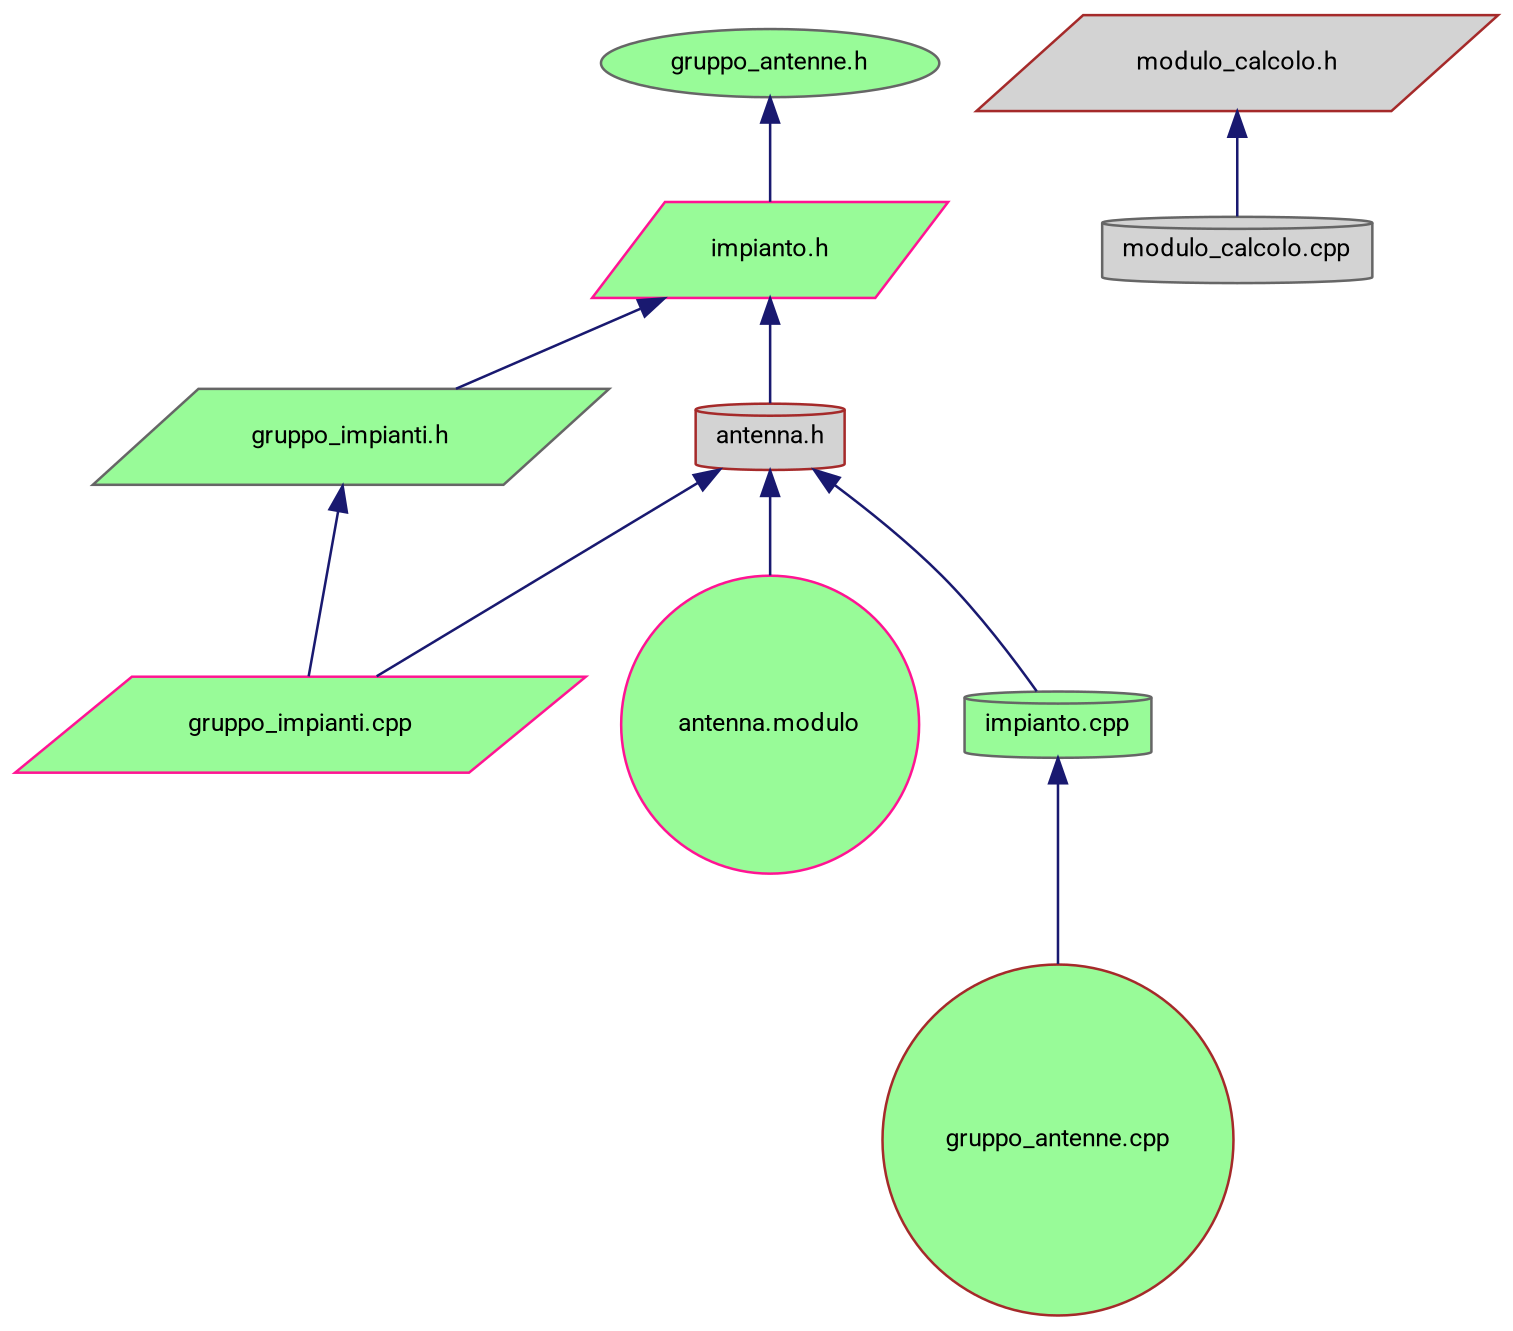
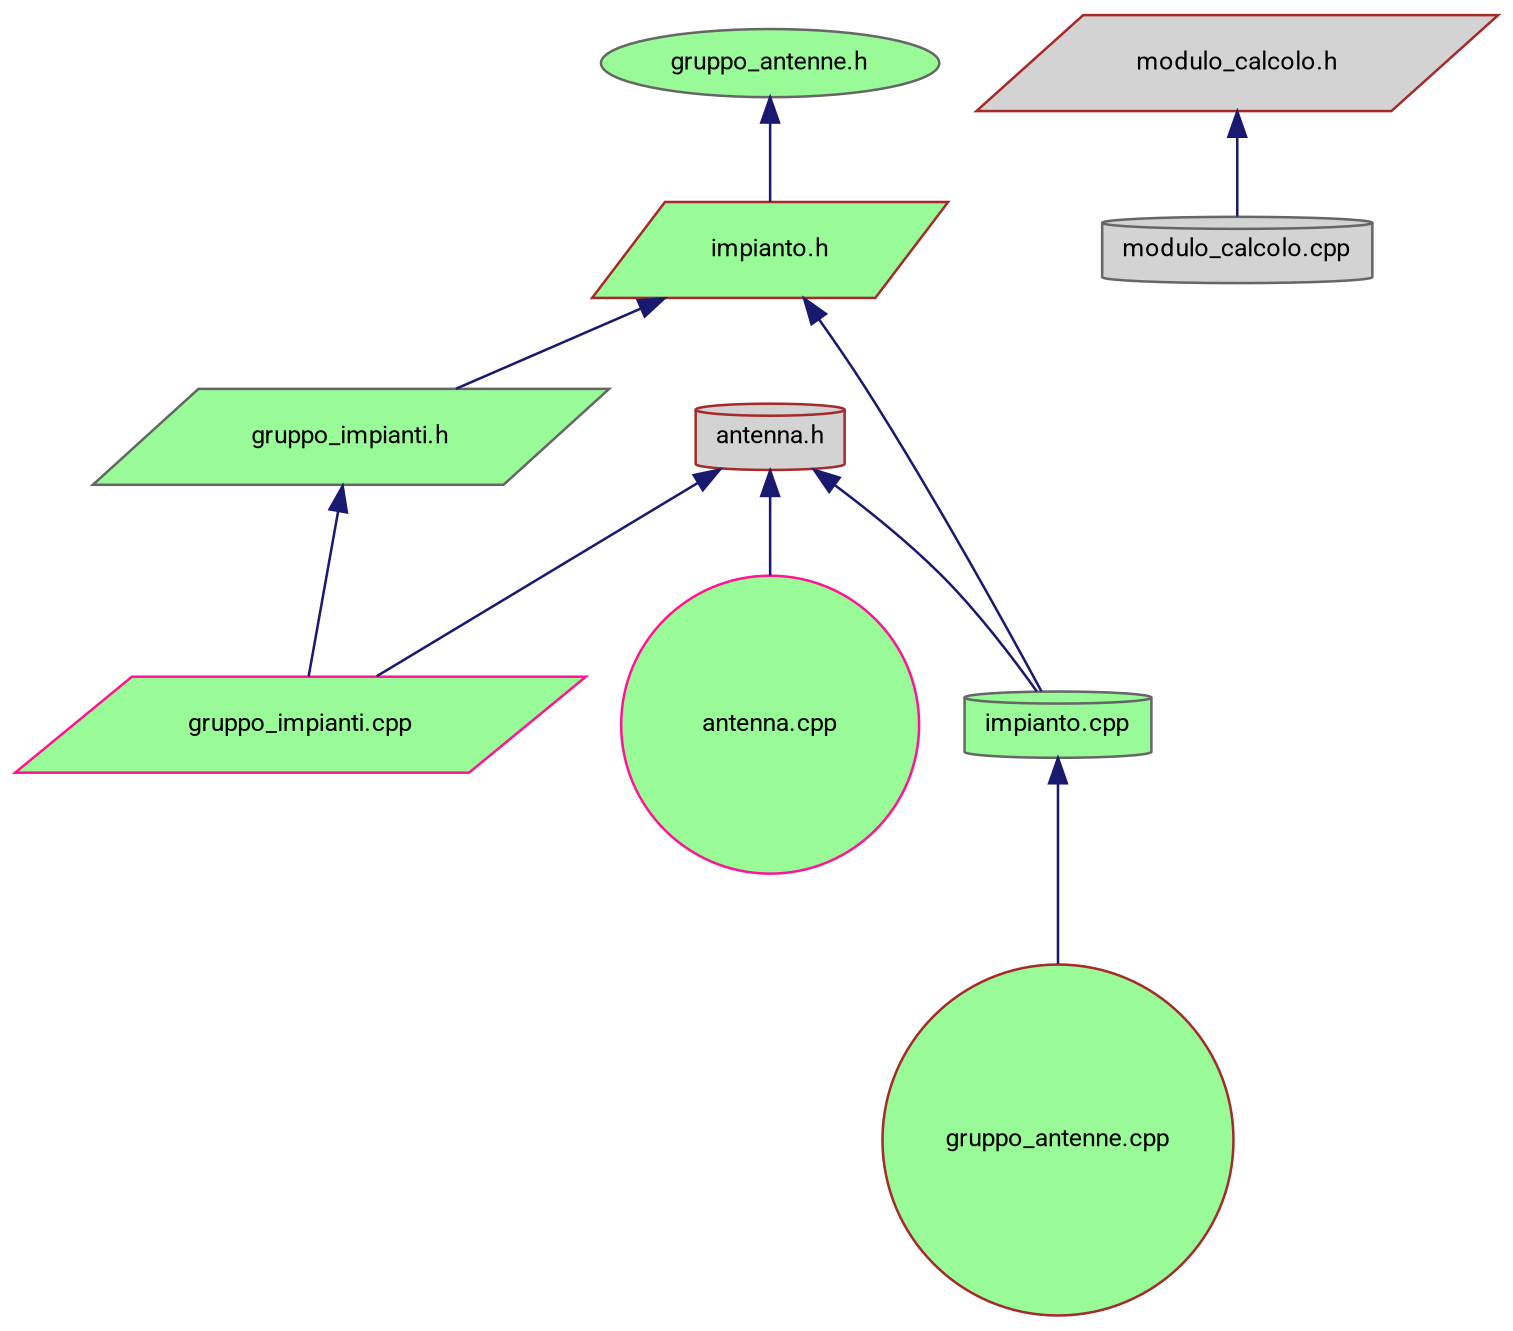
node "impianto.h": color deeppink -> brown
edge "antenna.h" -> "impianto.h": now "impianto.cpp" -> "impianto.h"
node "antenna.modulo": label "antenna.modulo" -> "antenna.cpp"
